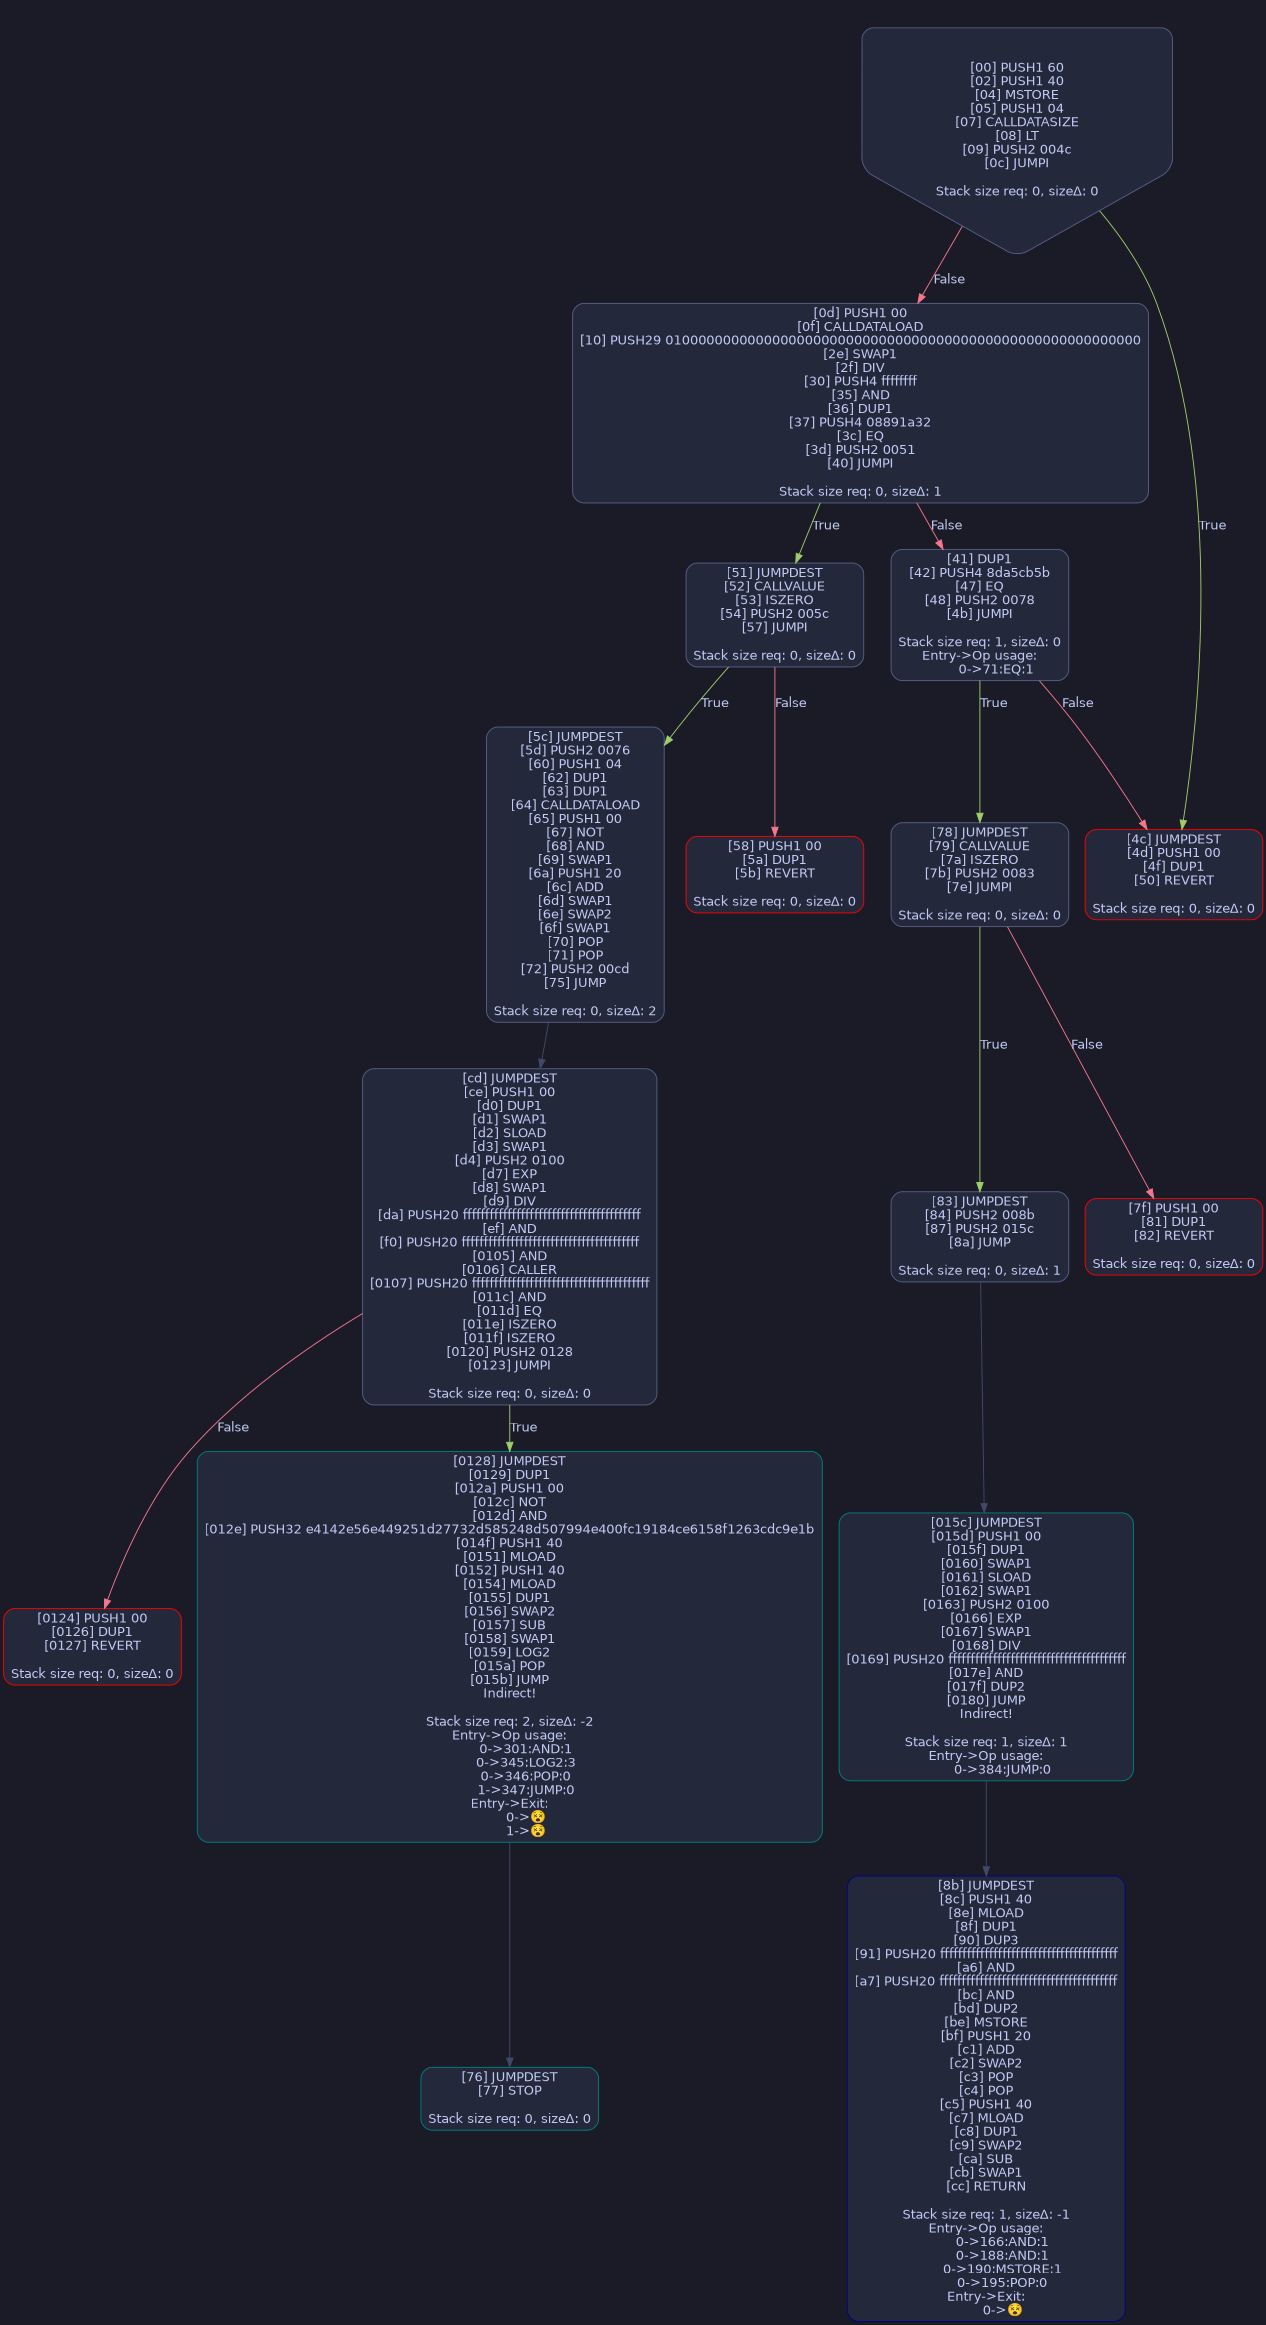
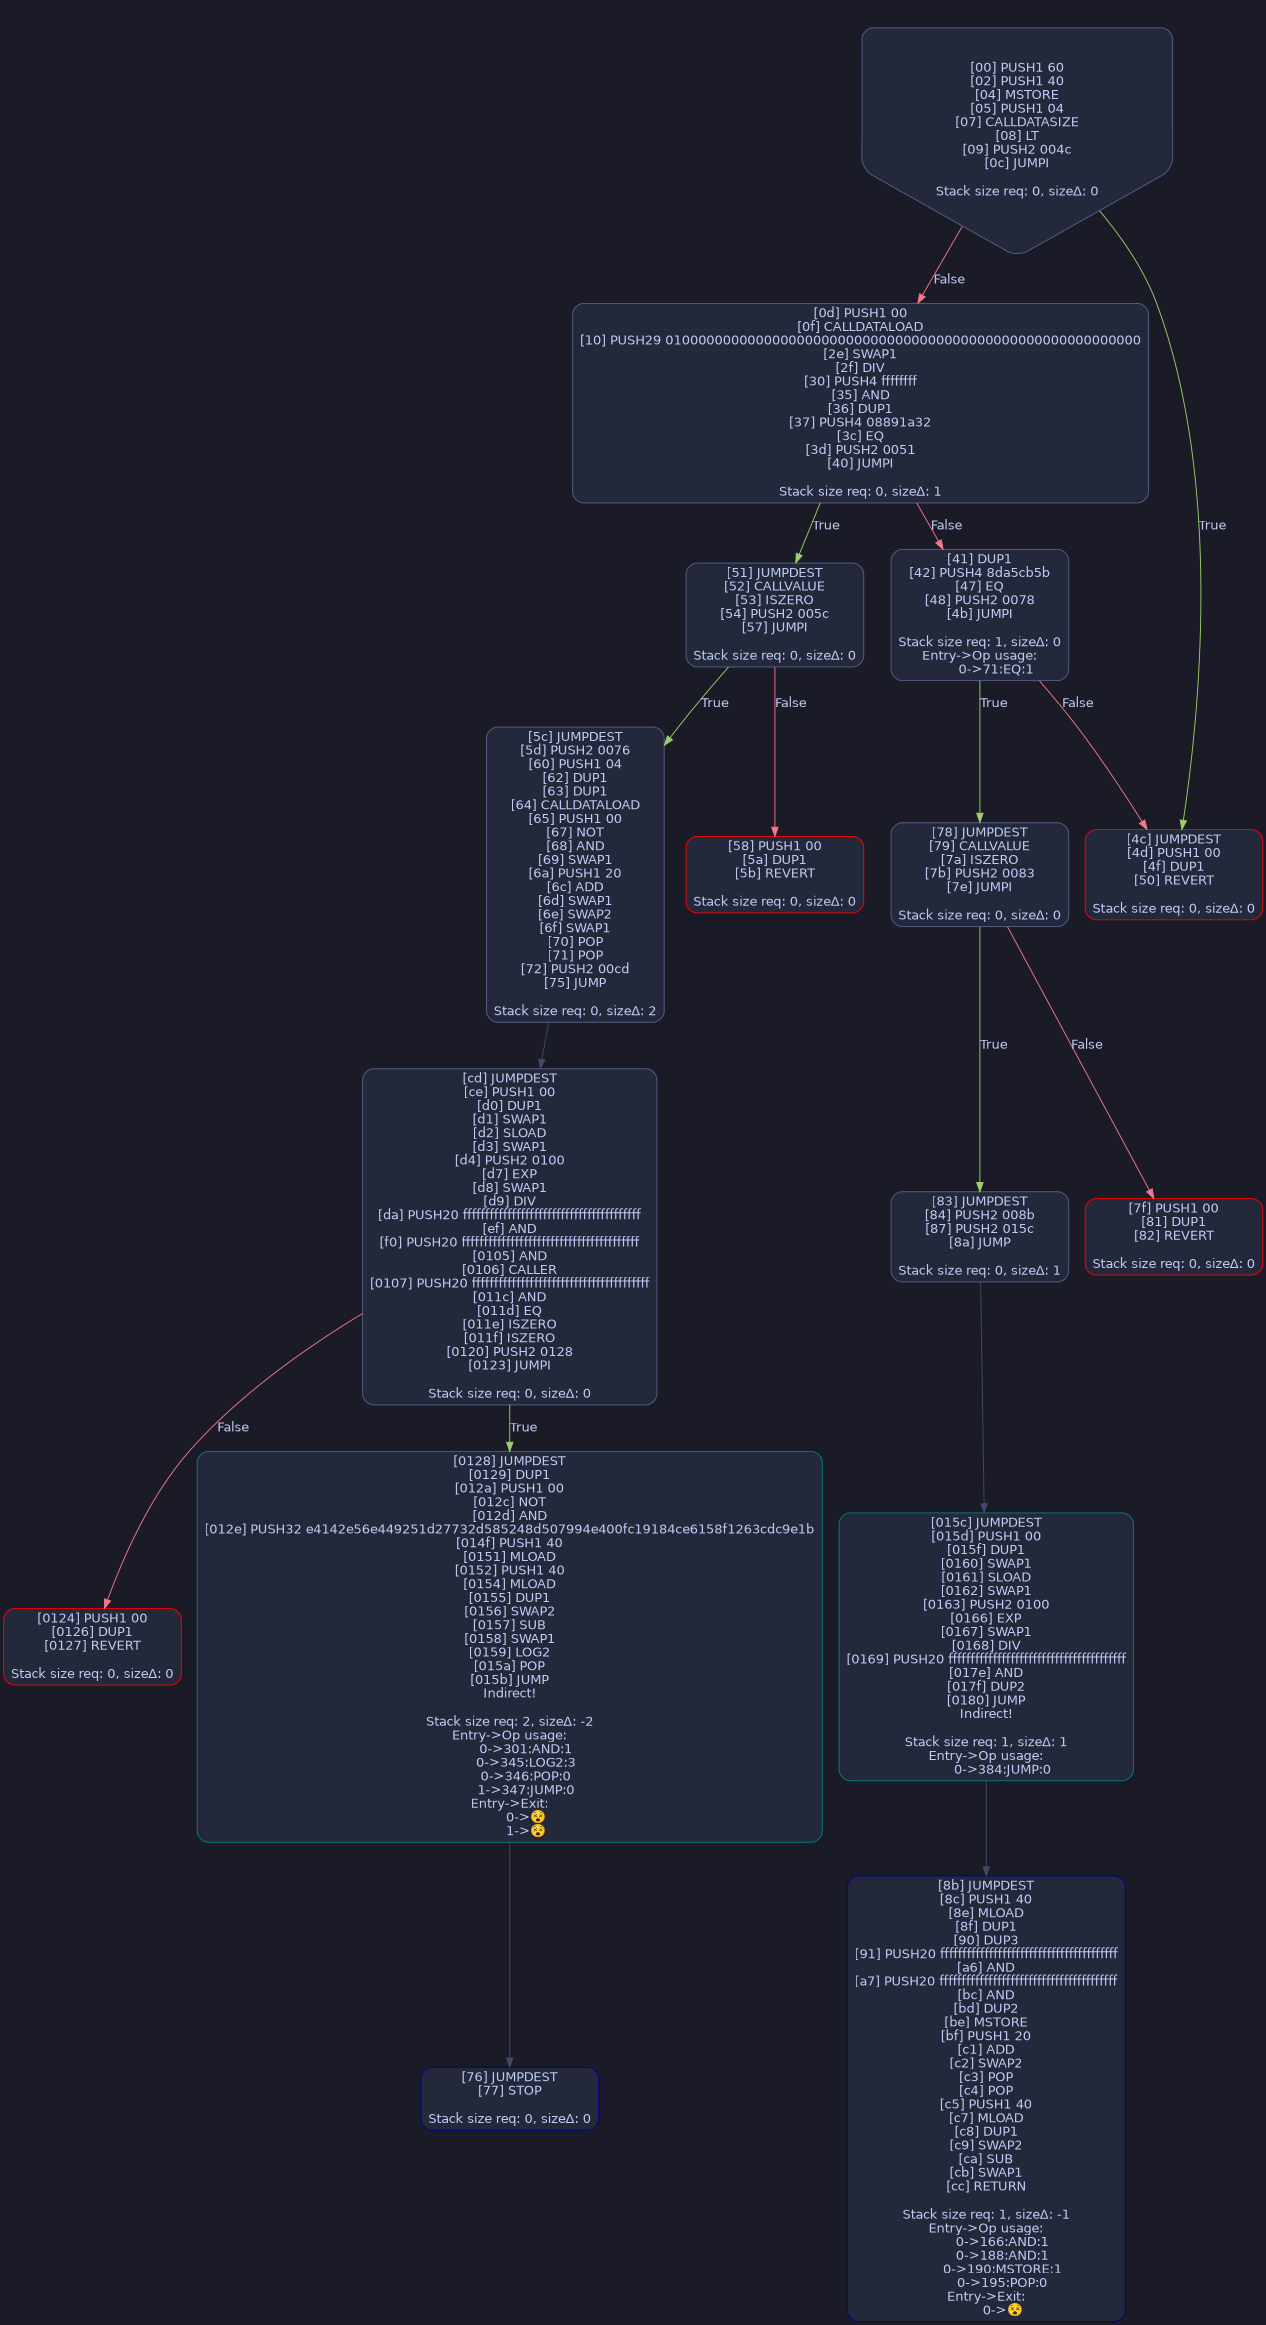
node "[76] JUMPDEST [77] STOP Stack size req: 0, sizeΔ: 0": color teal -> darkblue
